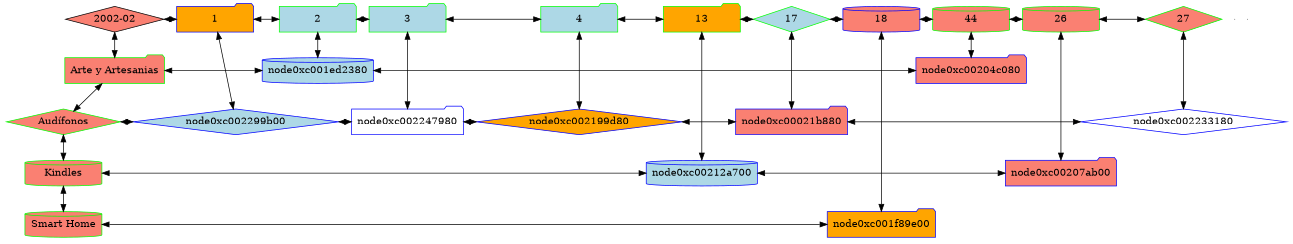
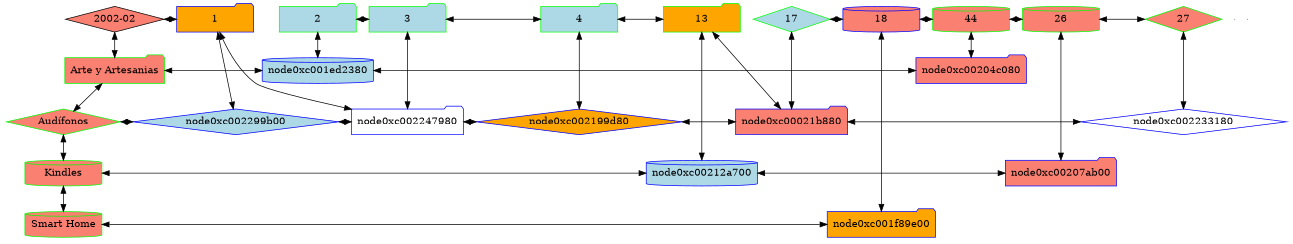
edge "1" -- "2": now "1" -- "node0xc002247980"
edge "13" -- "17": now "13" -- "node0xc00021b880"
